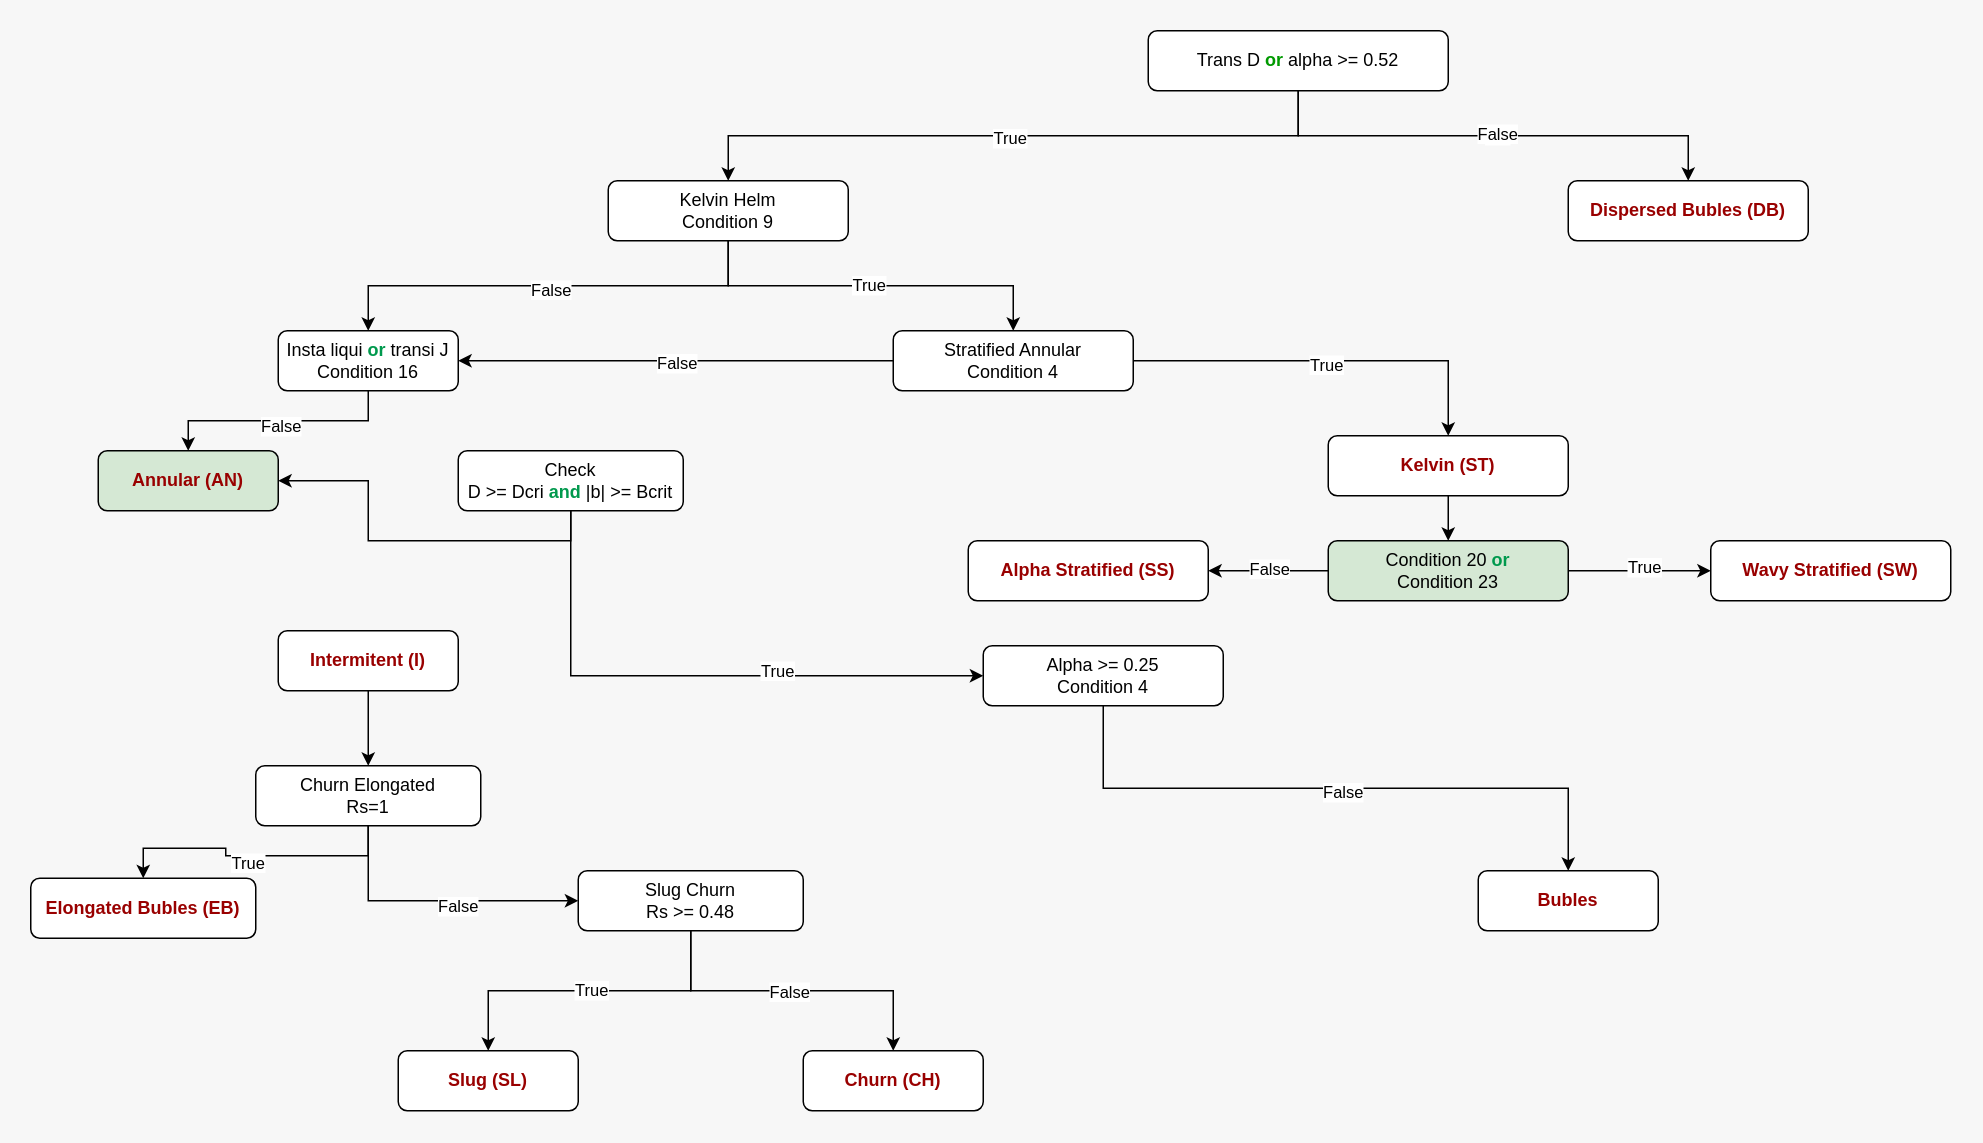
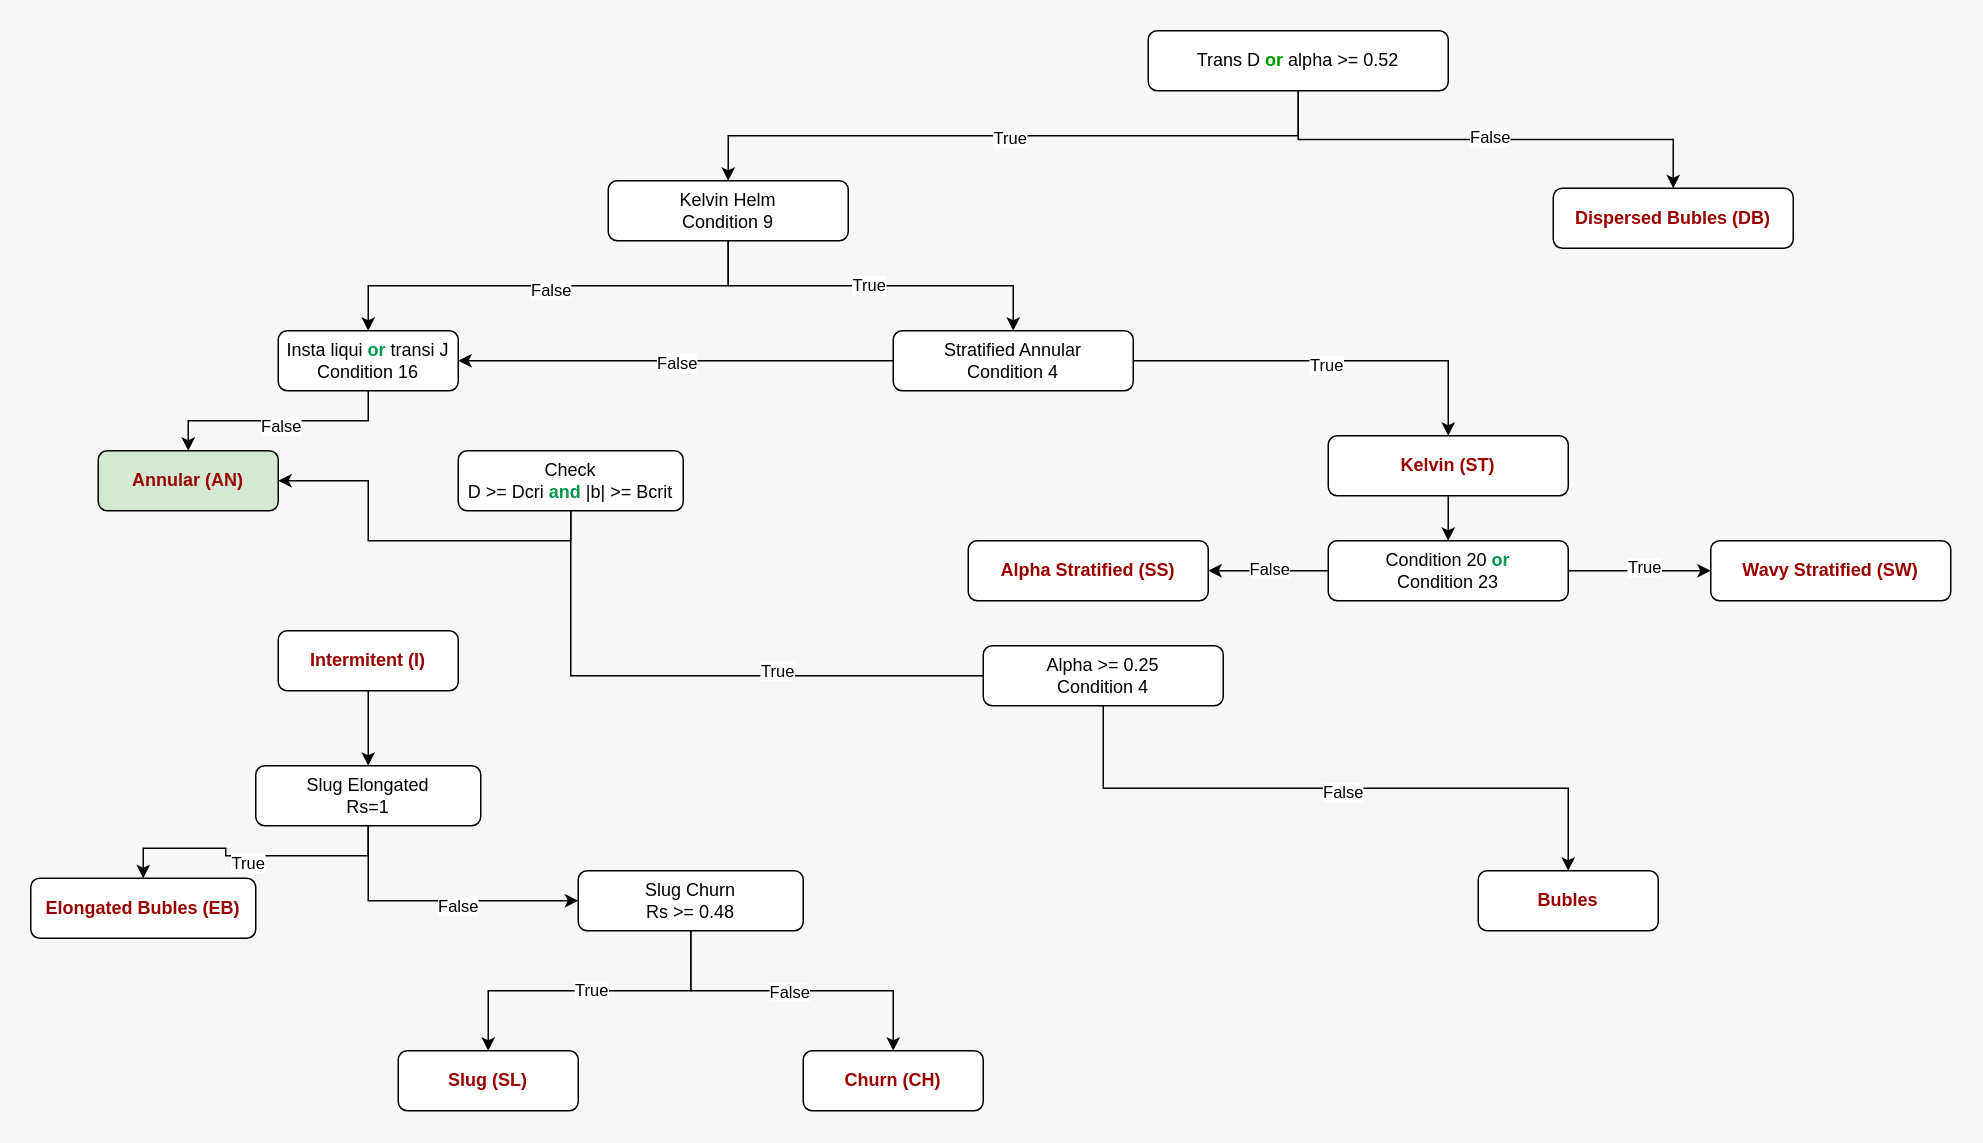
node "Dispersed Bubles (DB)": moved (1688, 211) -> (1673, 218)
node "Condition 20 or Condition 23": fillcolor #d5e8d4 -> #ffffff
edge "Check D >= Dcri and |b| >= Bcrit" -> "Alpha >= 0.25 Condition 4": arrowhead classic -> none
node "Churn Elongated Rs=1": label "Churn Elongated Rs=1" -> "Slug Elongated Rs=1"
